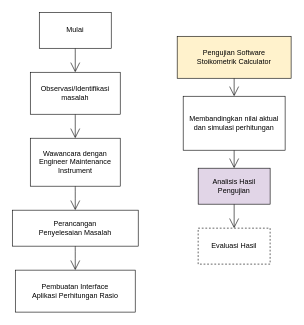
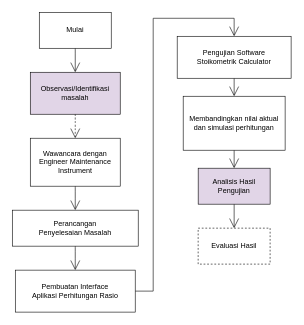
node "Pengujian Software Stoikometrik Calculator": fillcolor #fff2cc -> #ffffff
node "Observasi/Identifikasi masalah": fillcolor #ffffff -> #e1d5e7
edge "Pembuatan Interface Aplikasi Perhitungan Rasio" -> "Pengujian Software Stoikometrik Calculator": added
edge "Observasi/Identifikasi masalah" -> "Wawancara dengan Engineer Maintenance Instrument": style solid -> dashed
